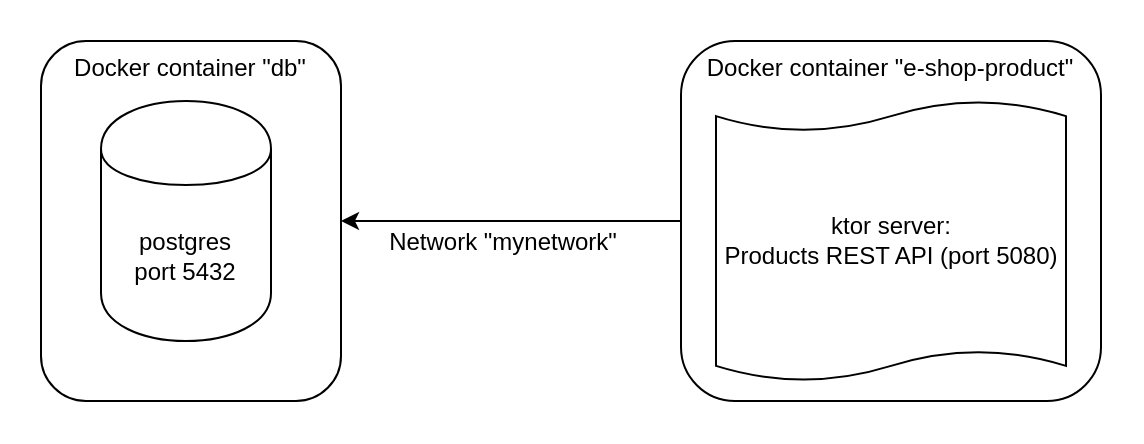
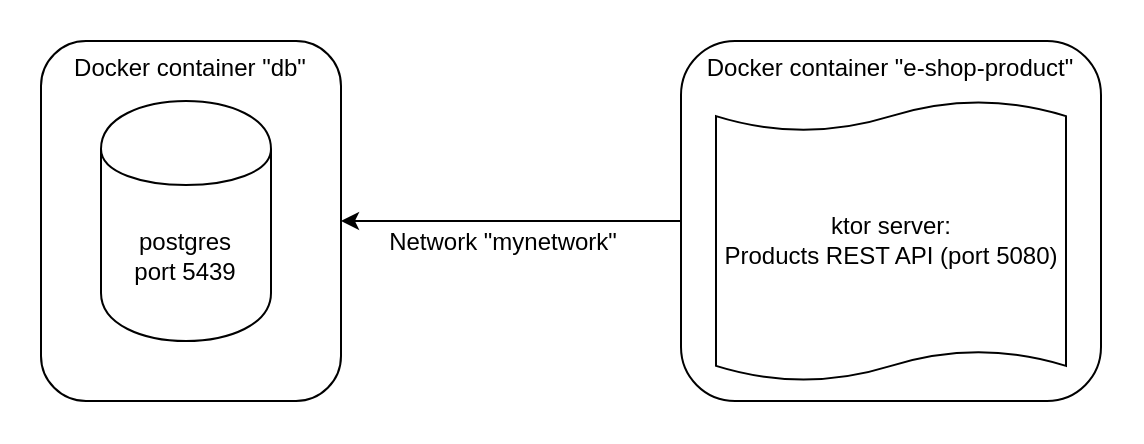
node "postgres port 5432": label "postgres port 5432" -> "postgres port 5439"
